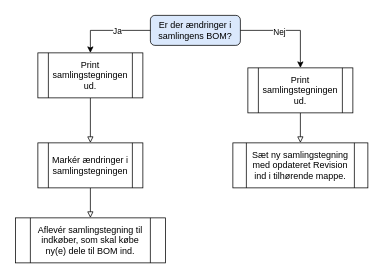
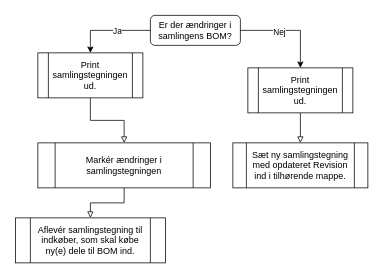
node "Er der ændringer i samlingens BOM?": fillcolor #dae8fc -> #ffffff
node "Markér ændringer i samlingstegningen": size 105x45 -> 173x45
